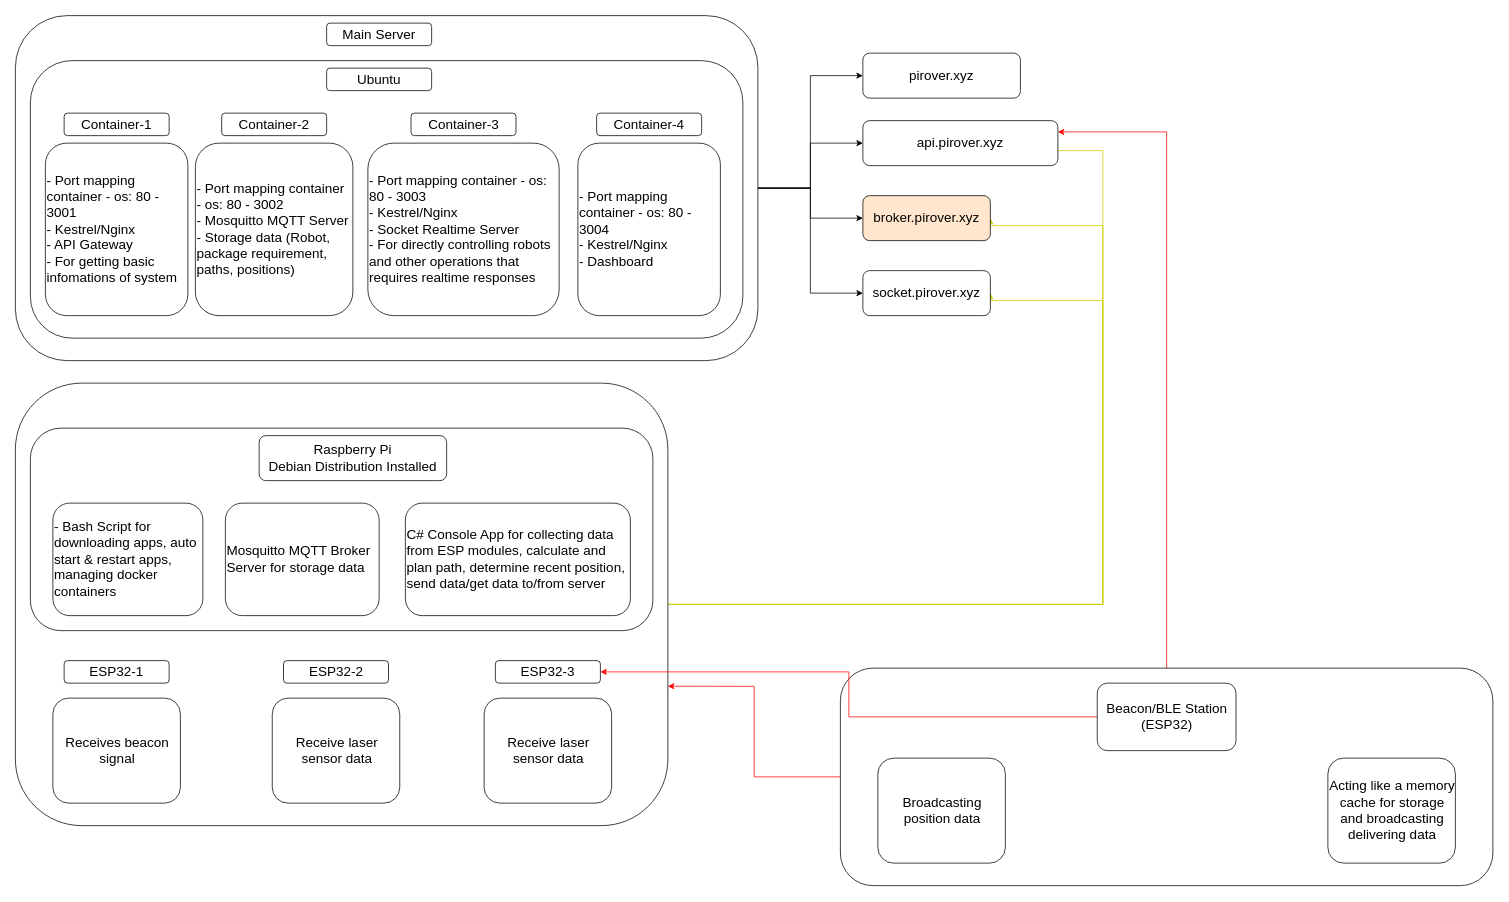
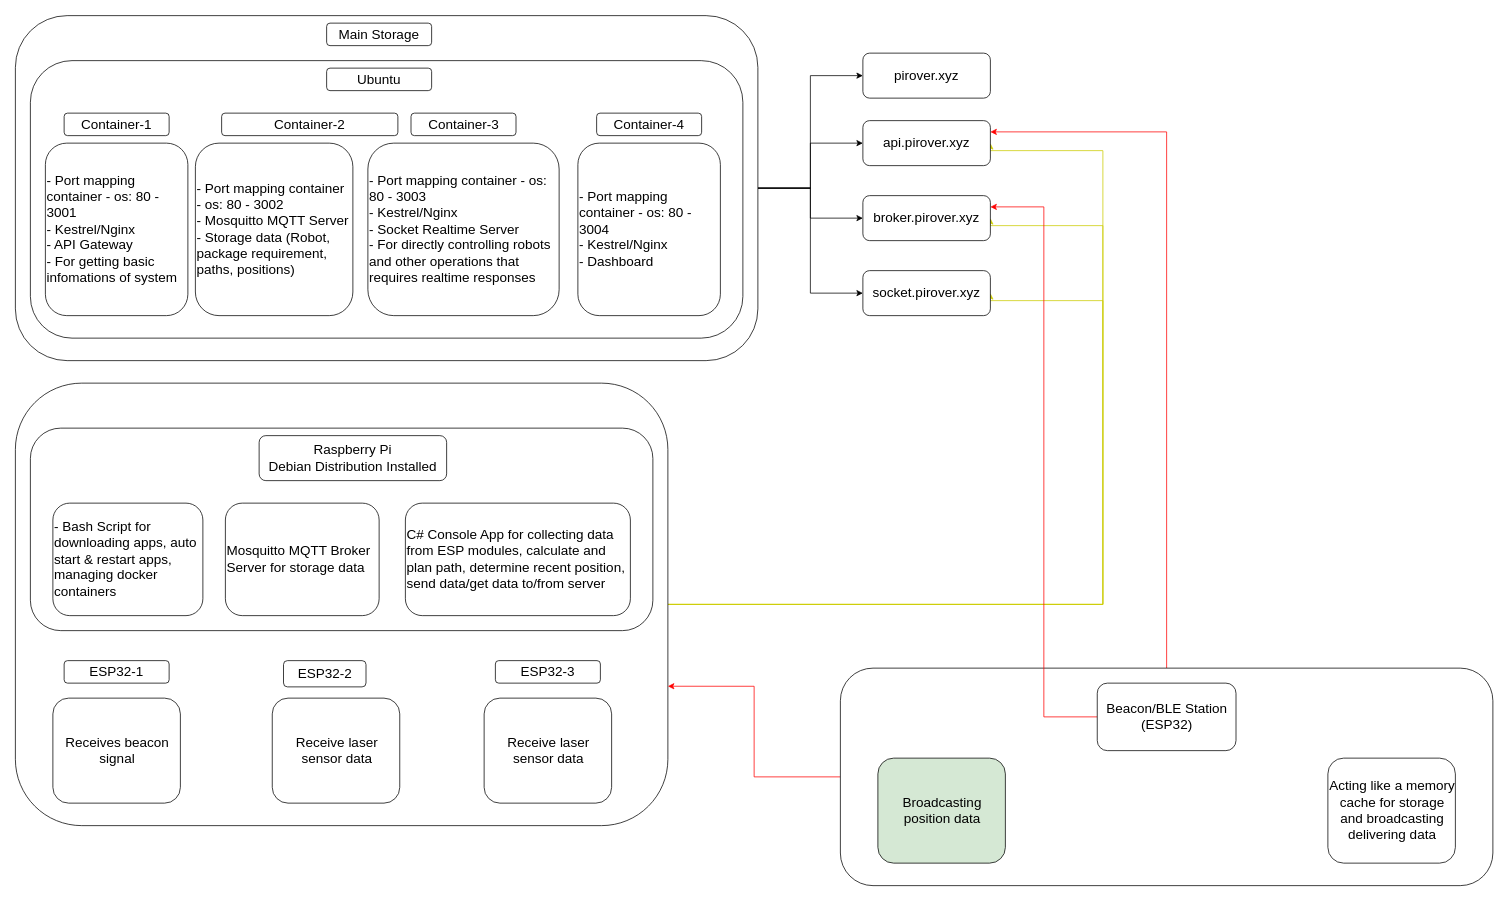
node "Main Server": label "Main Server" -> "Main Storage"
node "pirover.xyz": size 158x45 -> 128x45
node "Container-2": size 105x23 -> 176x23
node "api.pirover.xyz": size 195x45 -> 128x45
node "broker.pirover.xyz": fillcolor #ffe6cc -> #ffffff
node "ESP32-2": size 105x23 -> 83x26
edge "Beacon/BLE Station (ESP32)" -> "ESP32-3": now "Beacon/BLE Station (ESP32)" -> "broker.pirover.xyz"
node "Broadcasting position data": fillcolor #ffffff -> #d5e8d4
